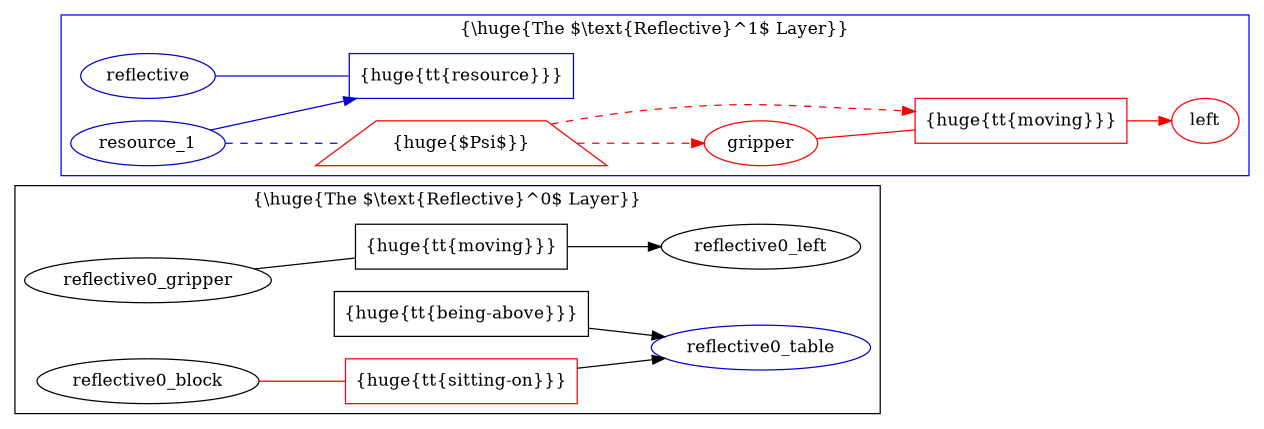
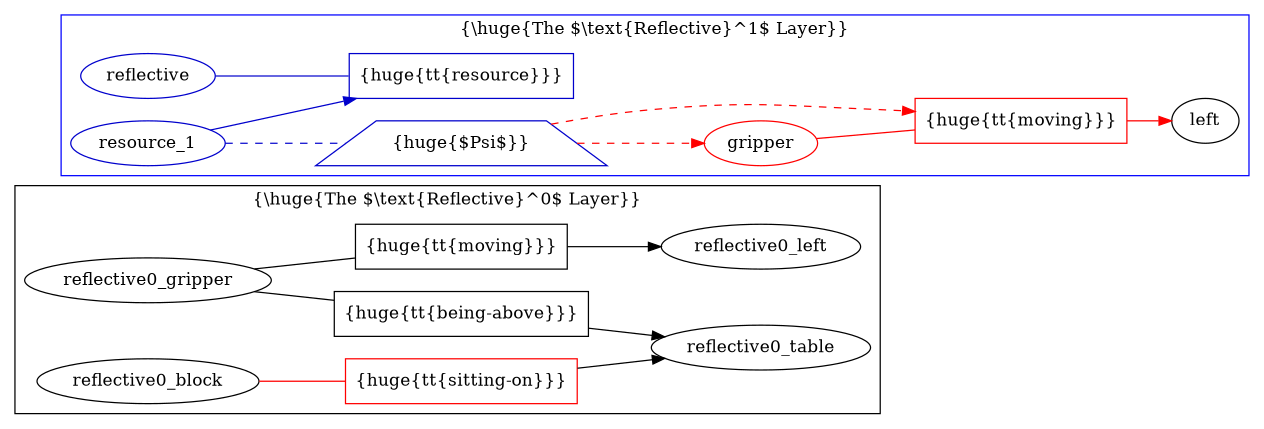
node "left": color red -> #000000
node "{huge{$Psi$}}": color red -> #0000cc
edge "reflective0_gripper" -- "{huge{tt{being-above}}}": added
node "reflective0_table": color #0000cc -> #000000
